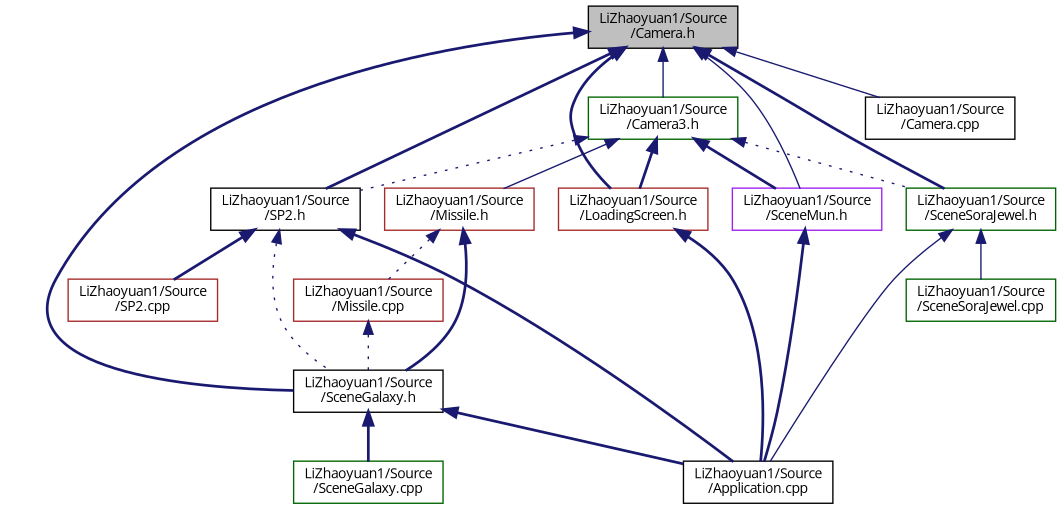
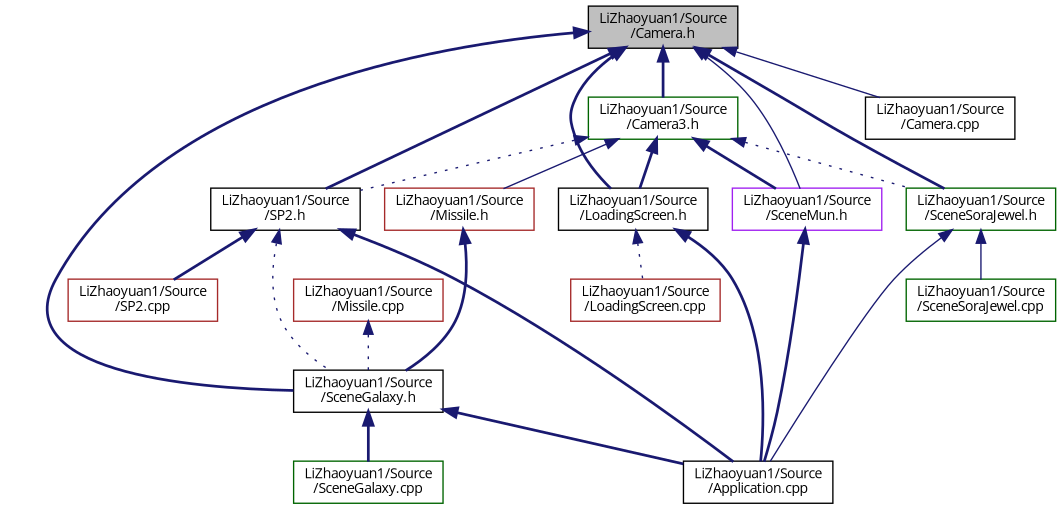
edge "LiZhaoyuan1/Source /Camera3.h" -> "LiZhaoyuan1/Source /Camera.h": style solid -> bold
node "LiZhaoyuan1/Source /LoadingScreen.h": color brown -> black
edge "LiZhaoyuan1/Source /Missile.cpp" -> "LiZhaoyuan1/Source /Missile.h": removed
node "LiZhaoyuan1/Source /LoadingScreen.cpp": added
